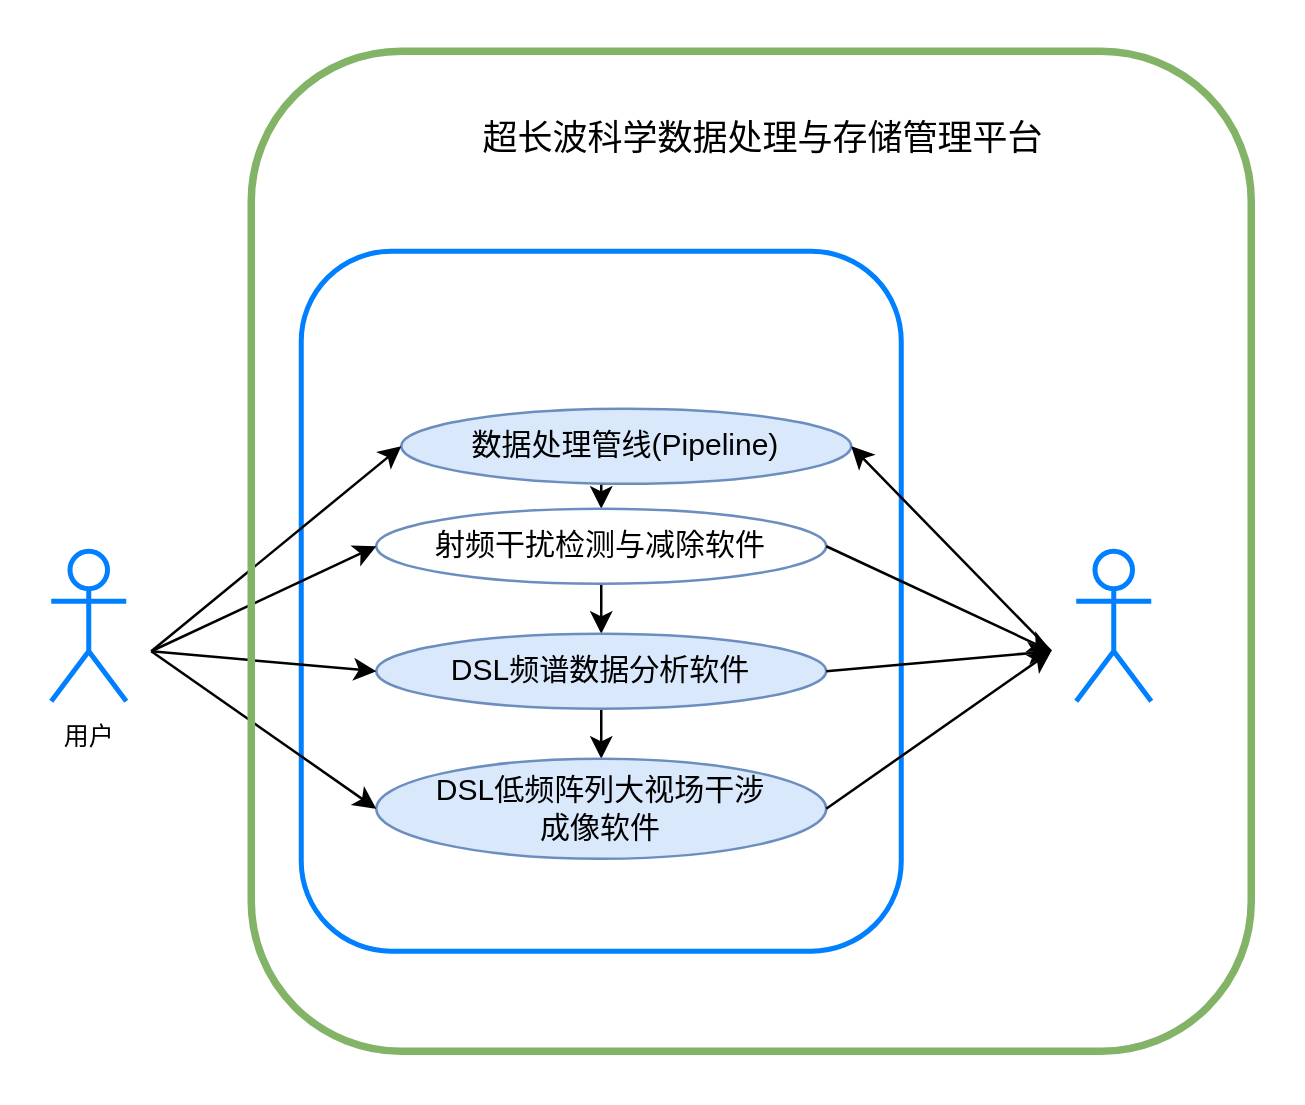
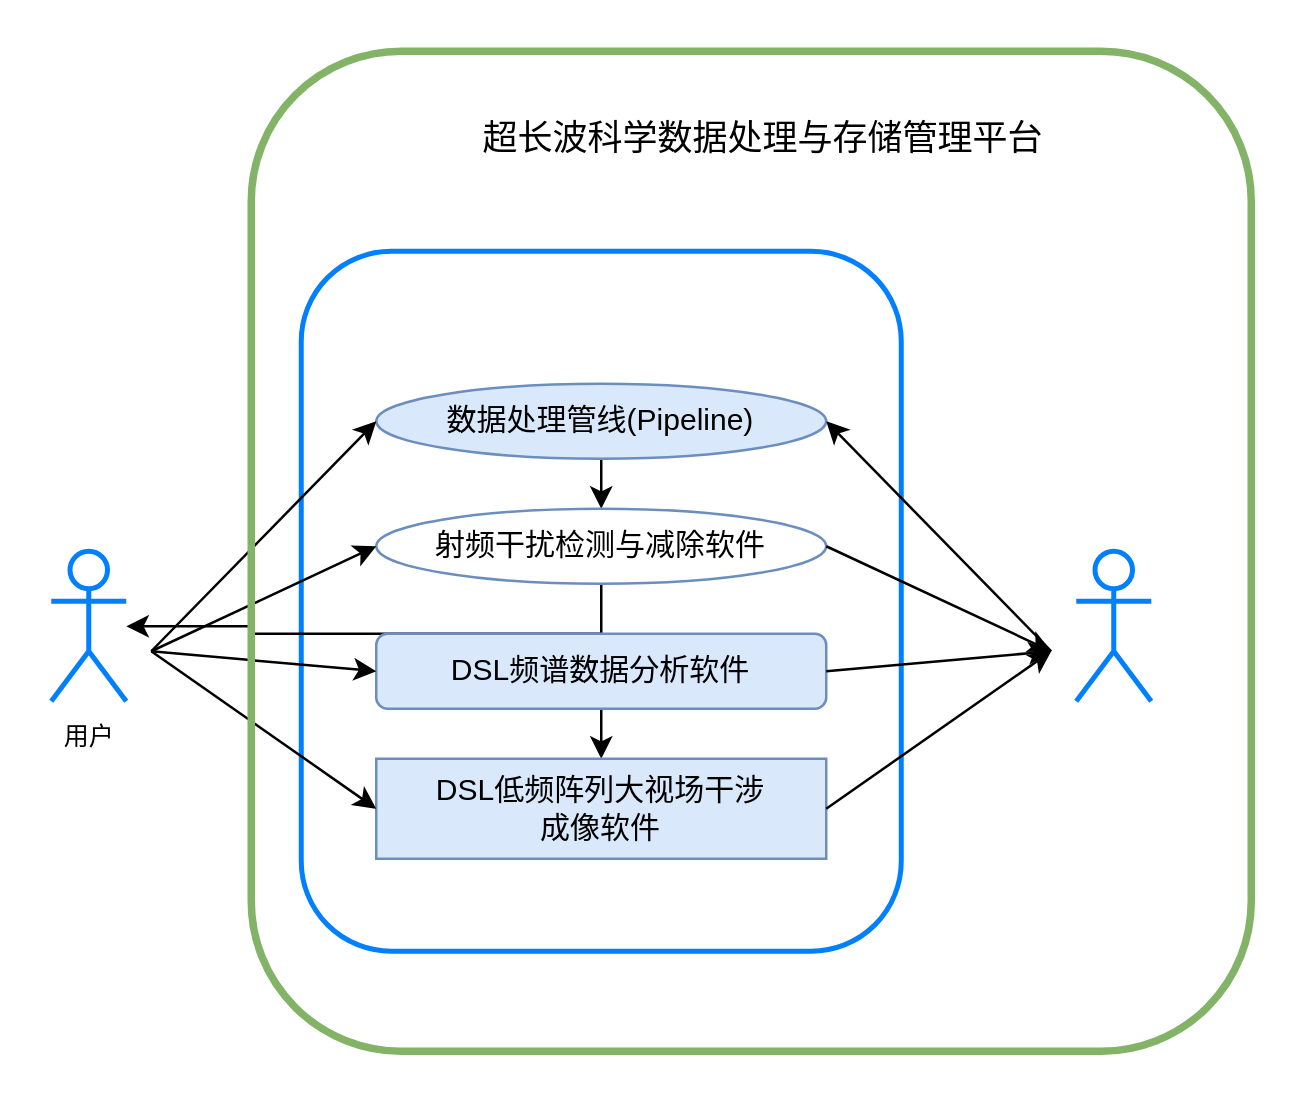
node "数据处理管线(Pipeline)": moved (626, 446) -> (601, 421)
edge "射频干扰检测与减除软件" -> "DSL频谱数据分析软件": now "射频干扰检测与减除软件" -> "用户"
node "DSL频谱数据分析软件": shape ellipse -> rounded rectangle
node "DSL低频阵列大视场干涉 成像软件": shape ellipse -> rectangle
